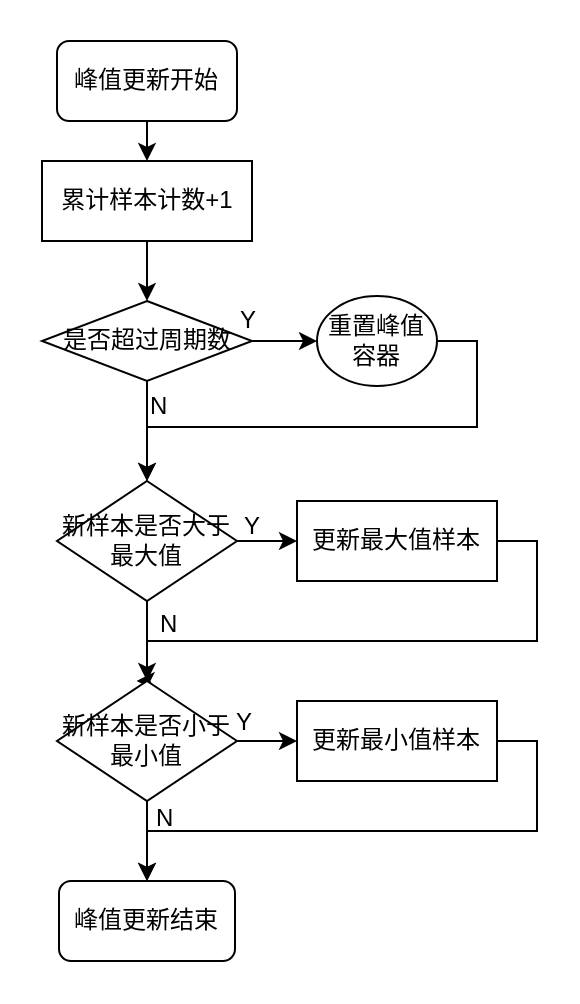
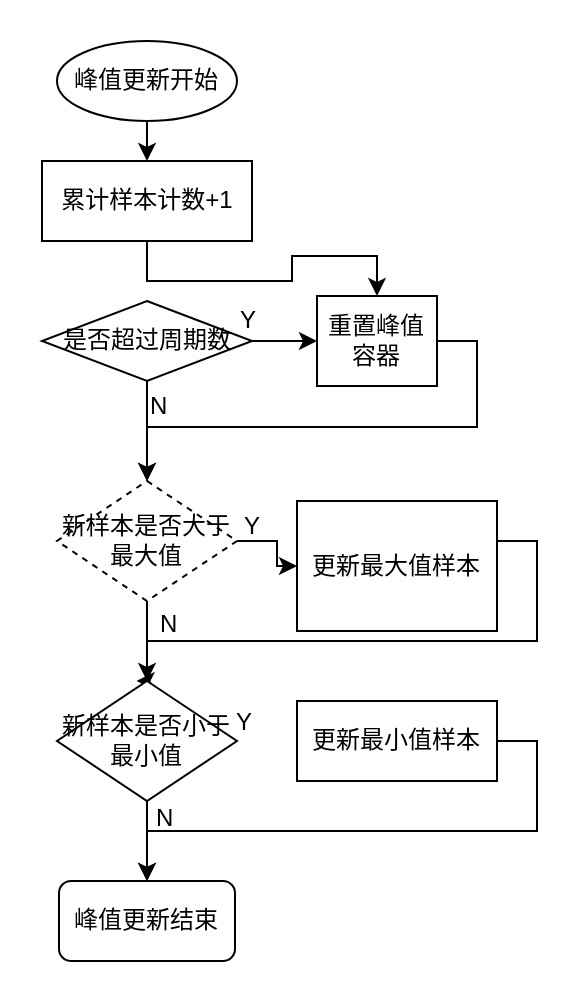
node "峰值更新开始": shape rounded rectangle -> ellipse
edge "累计样本计数+1" -> "是否超过周期数": now "累计样本计数+1" -> "重置峰值容器"
node "重置峰值容器": shape ellipse -> rectangle
node "新样本是否大于最大值": style solid -> dashed
node "更新最大值样本": size 200x80 -> 200x130
edge "新样本是否小于最小值" -> "更新最小值样本": removed
